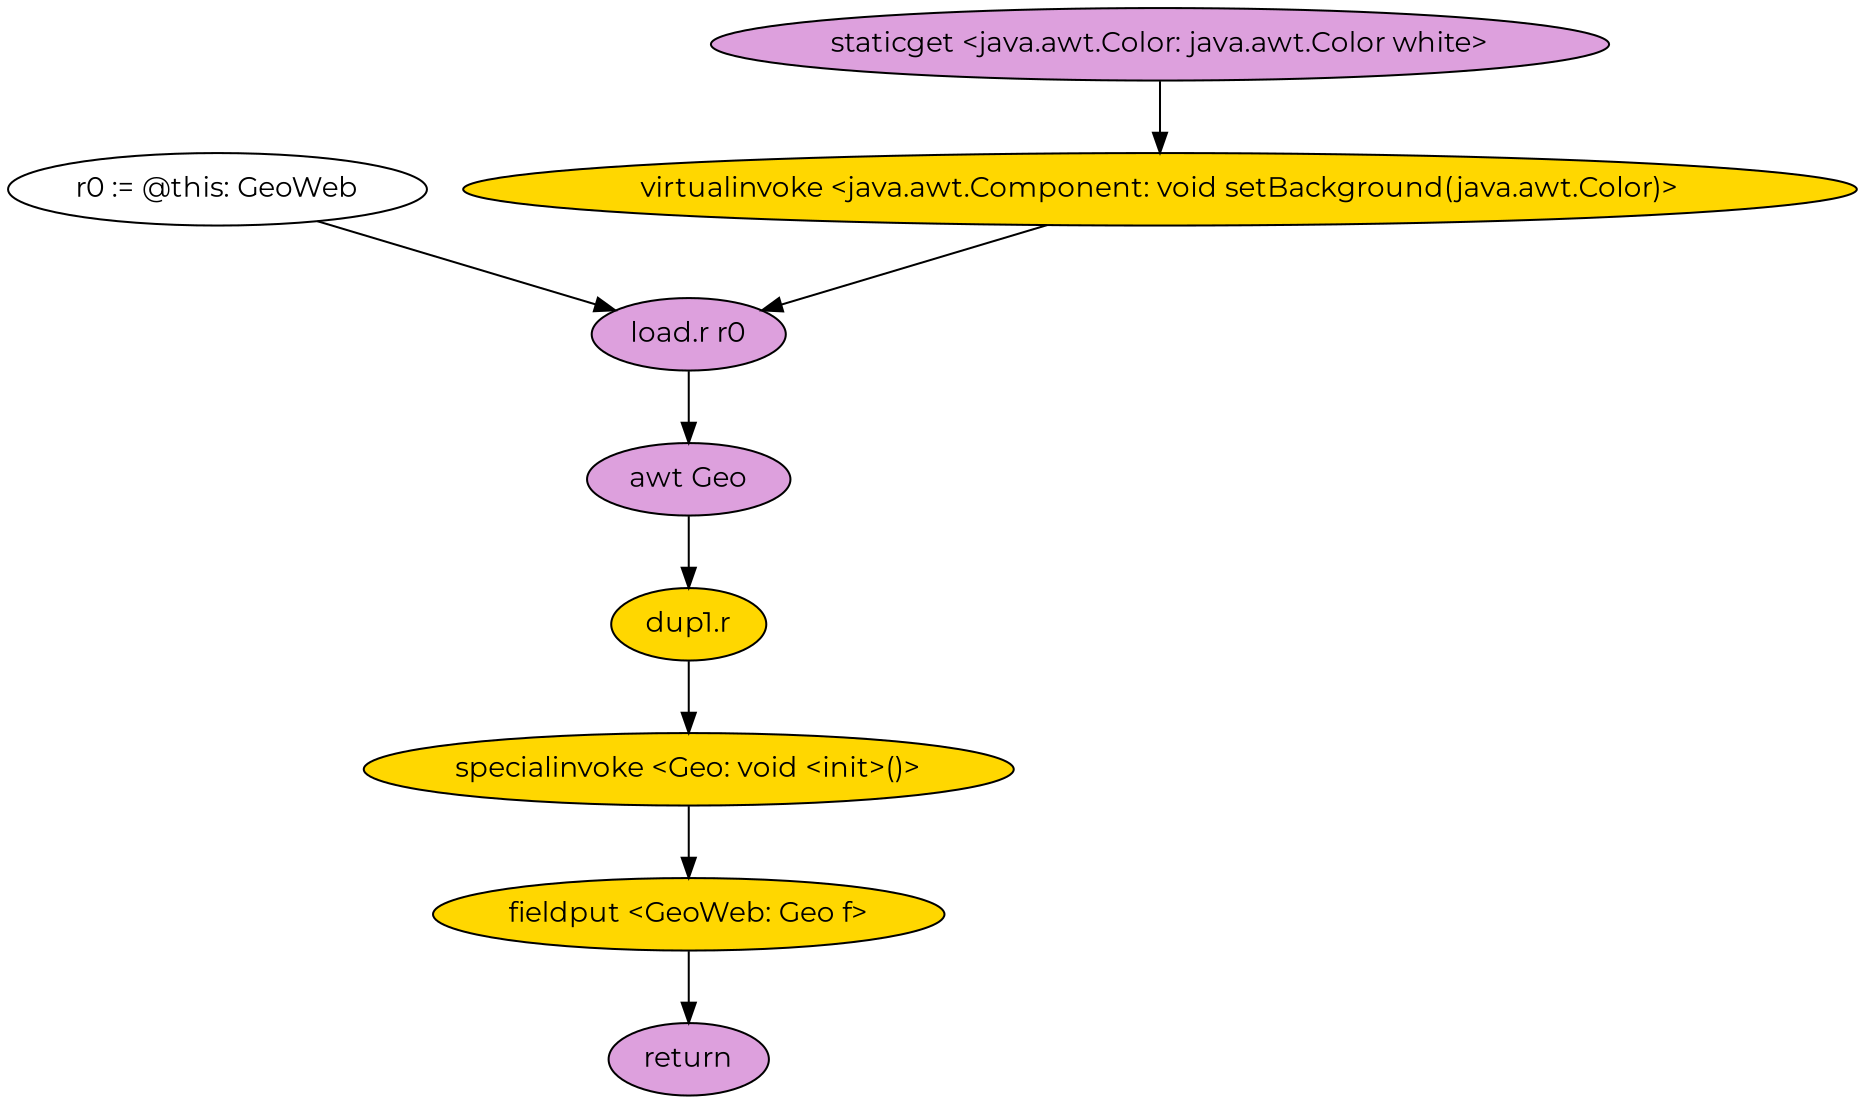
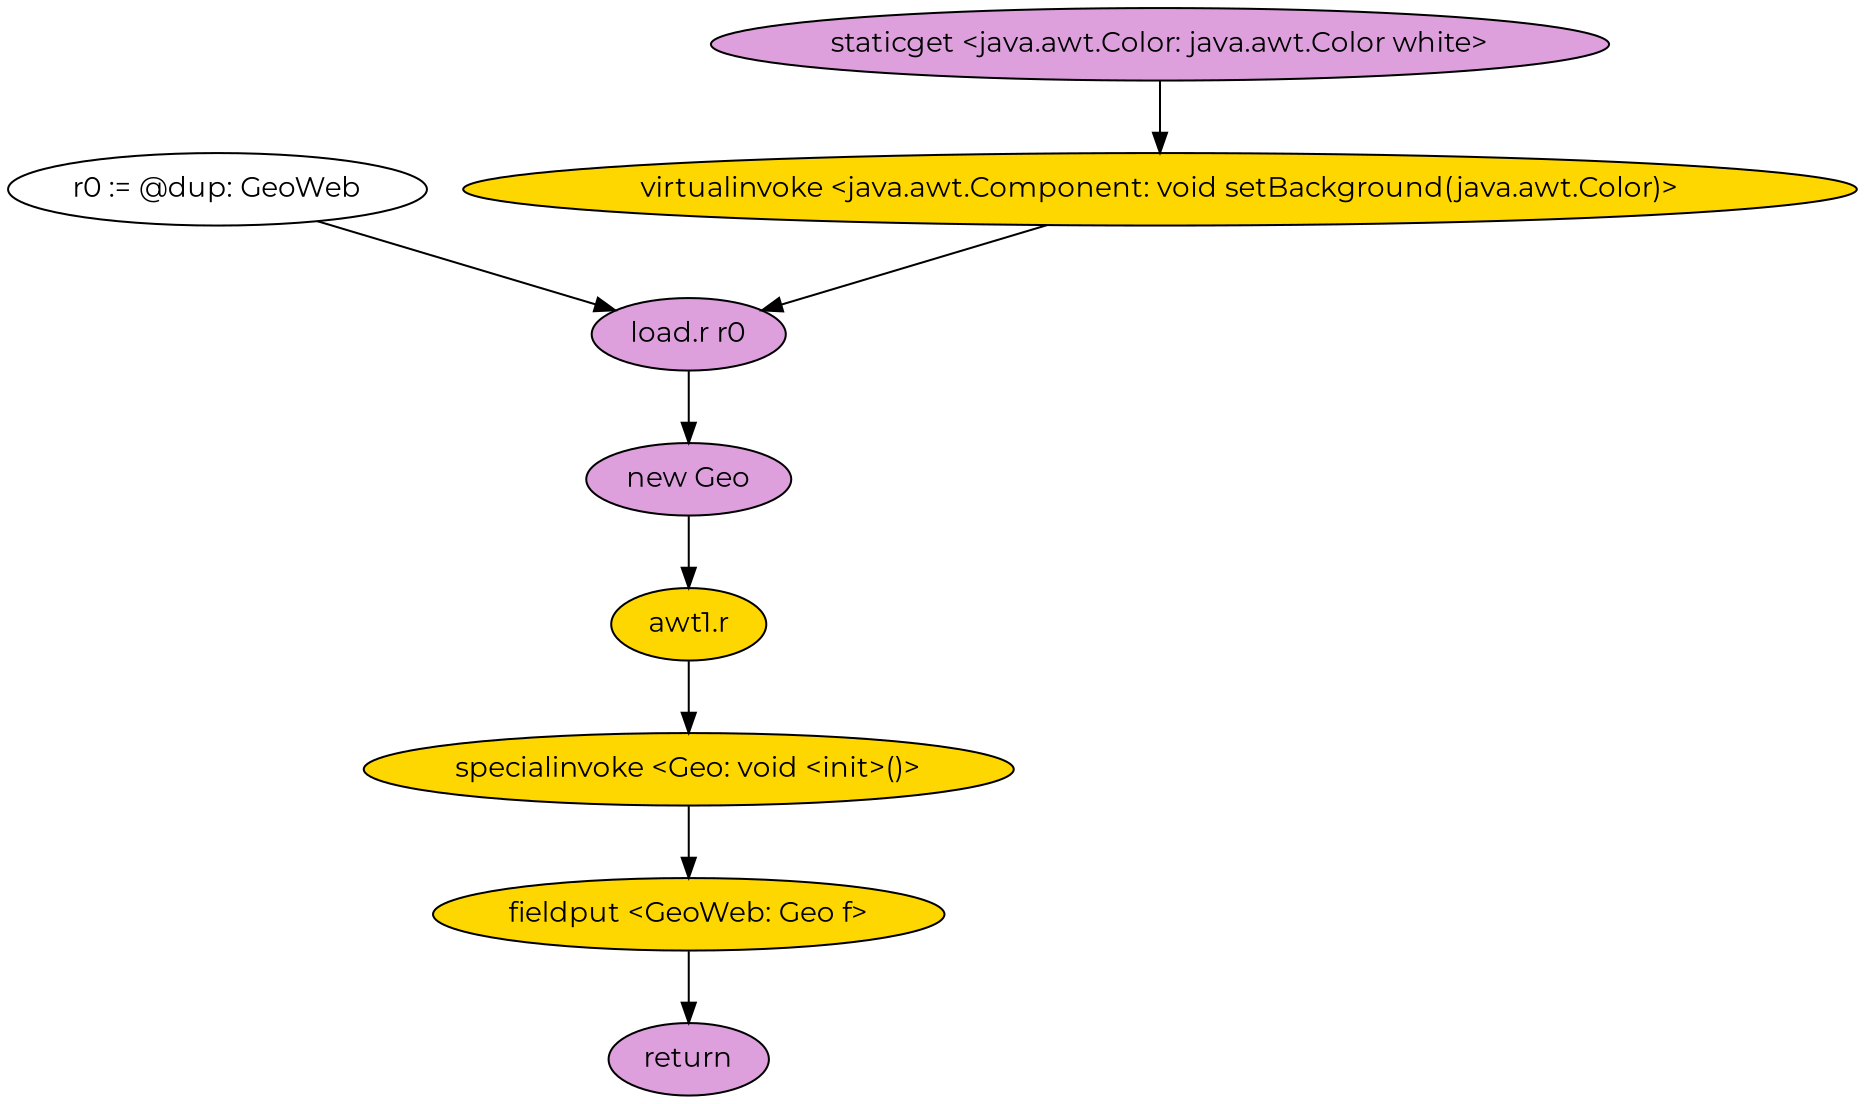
node "r0 := @this: GeoWeb": label "r0 := @this: GeoWeb" -> "r0 := @dup: GeoWeb"
node "awt Geo": label "awt Geo" -> "new Geo"
node "dup1.r": label "dup1.r" -> "awt1.r"
